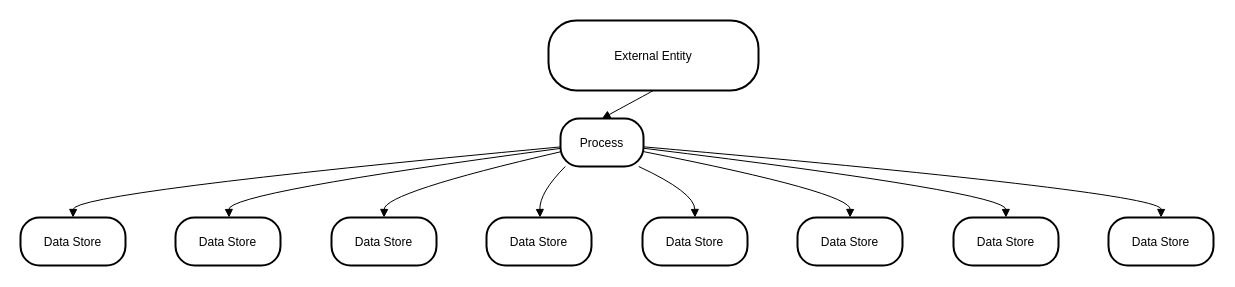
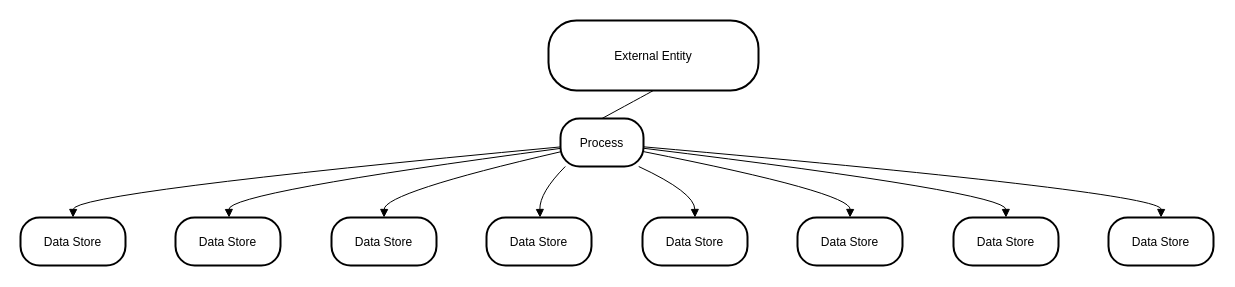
edge "External Entity" -> "Process": arrowhead block -> none
